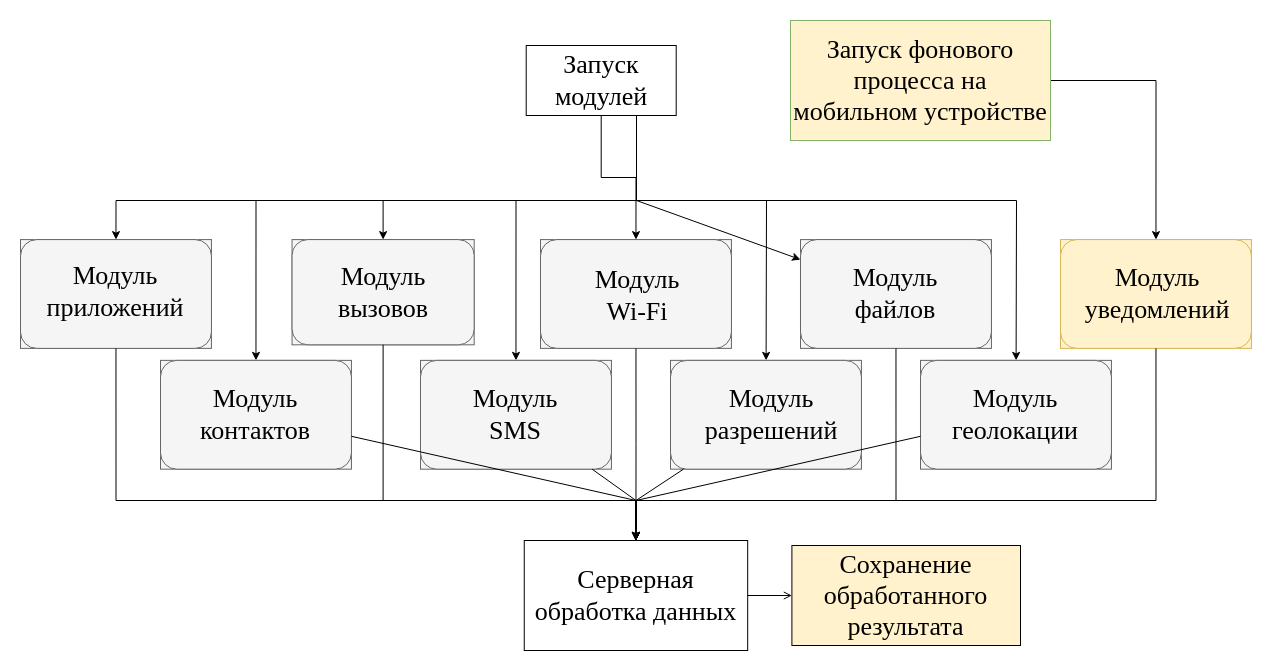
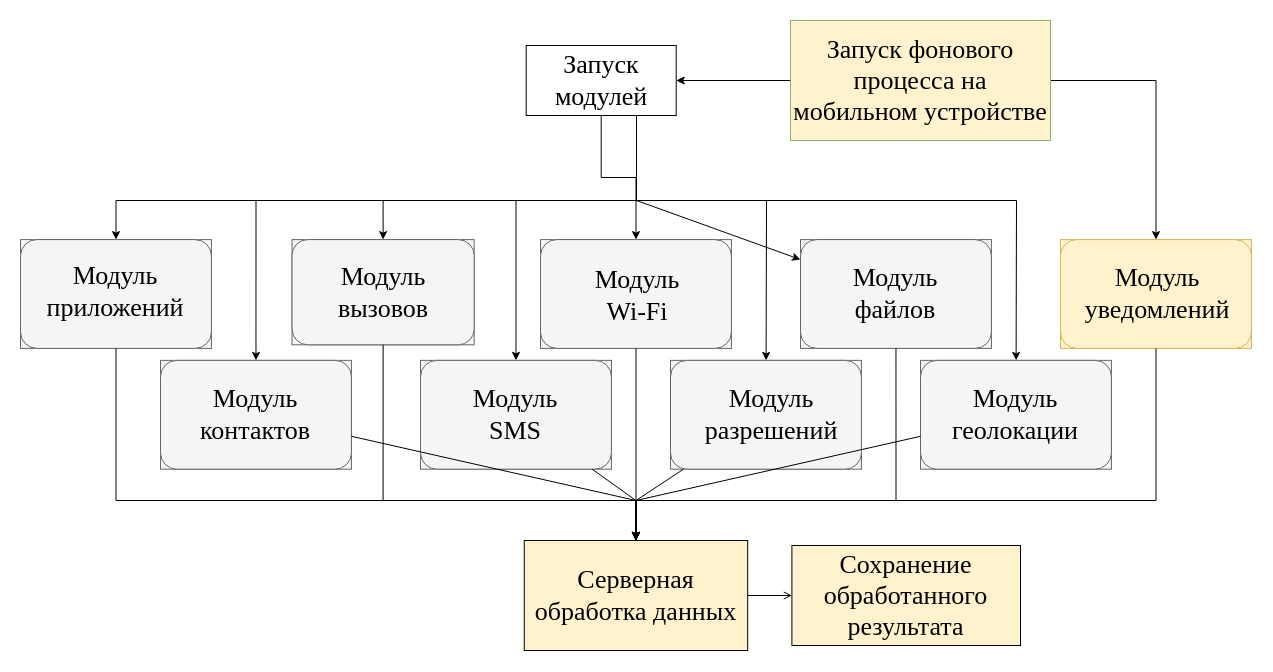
edge "Запуск фонового процесса на мобильном устройстве" -> "Запуск модулей": added
node "Серверная обработка данных": fillcolor #ffffff -> #fff2cc
